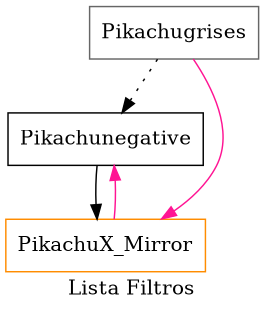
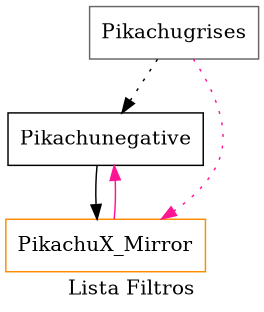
edge "Pikachugrises" -> "PikachuX_Mirror": style solid -> dotted
